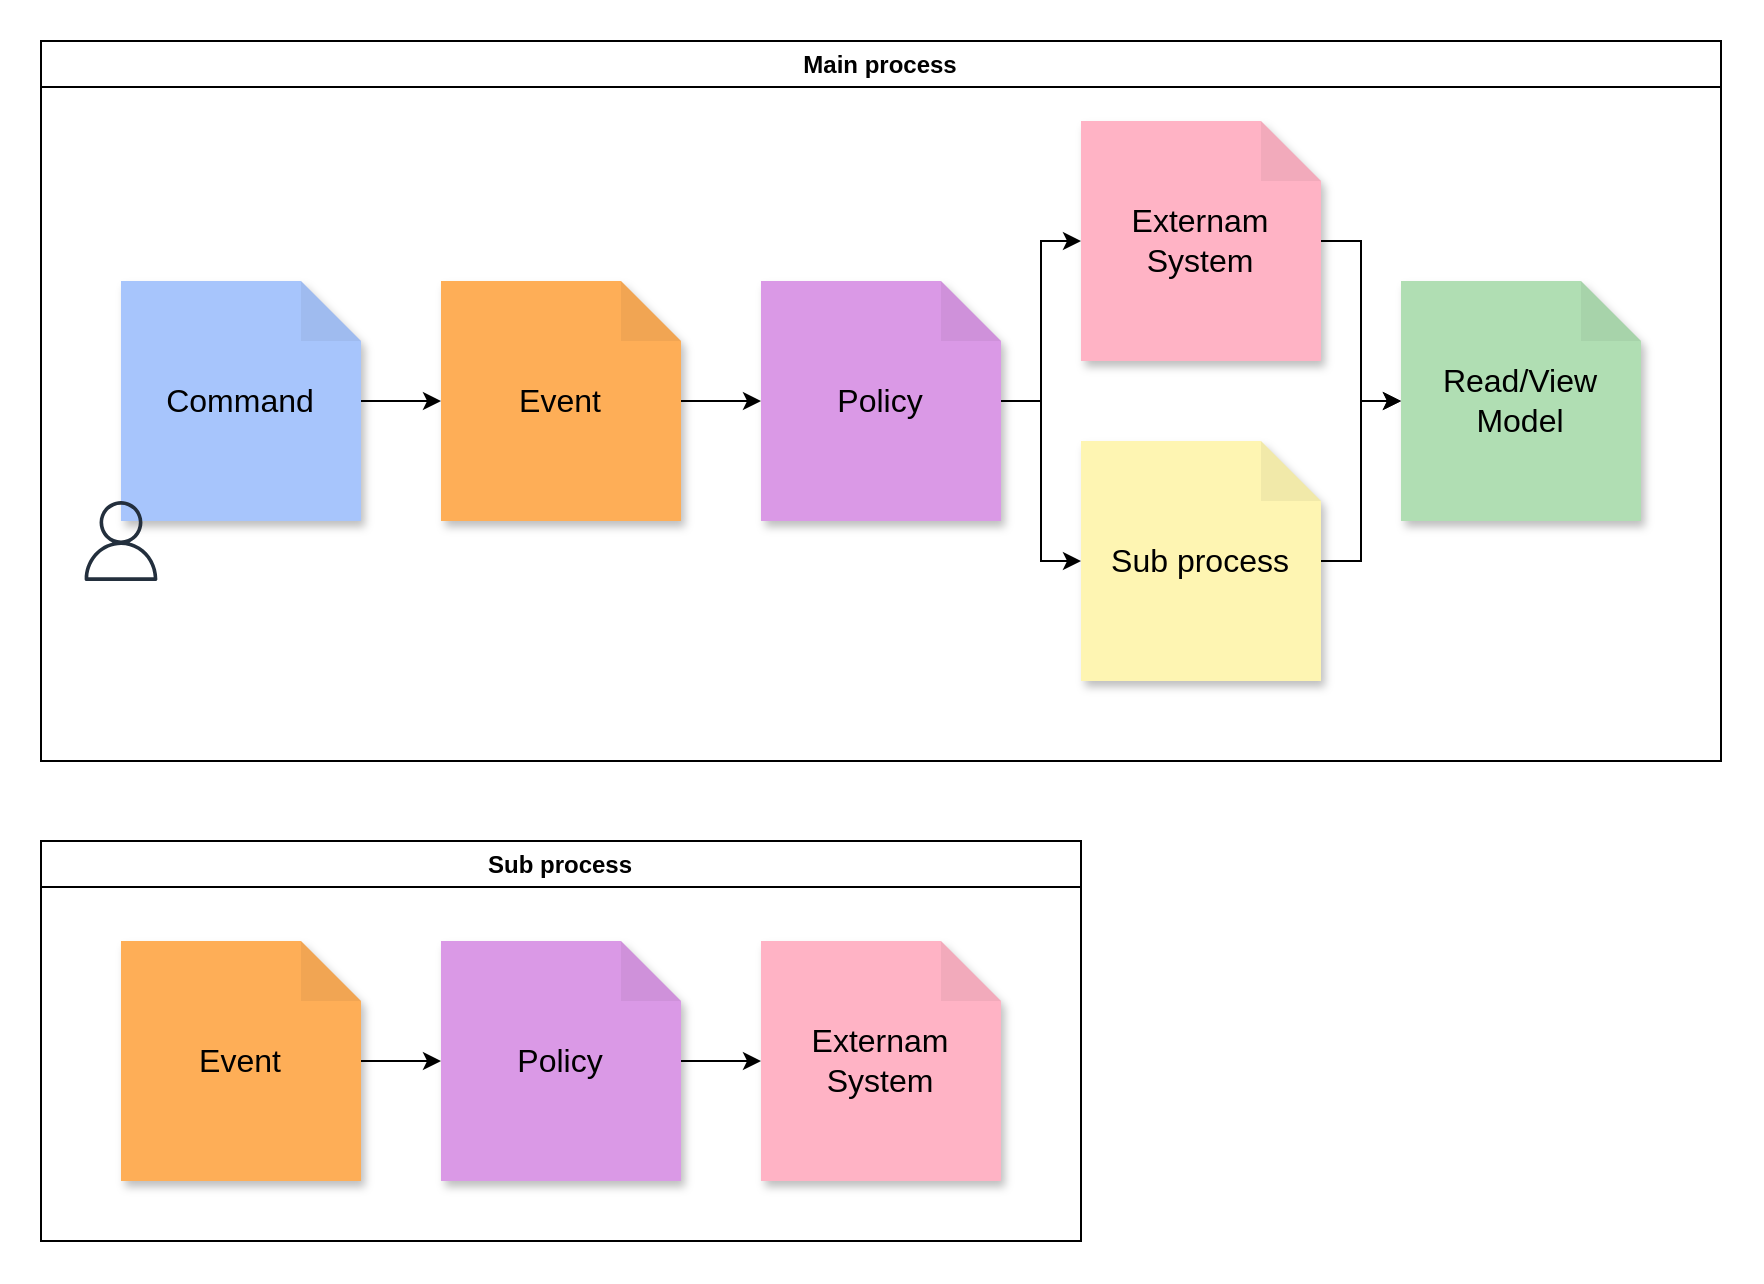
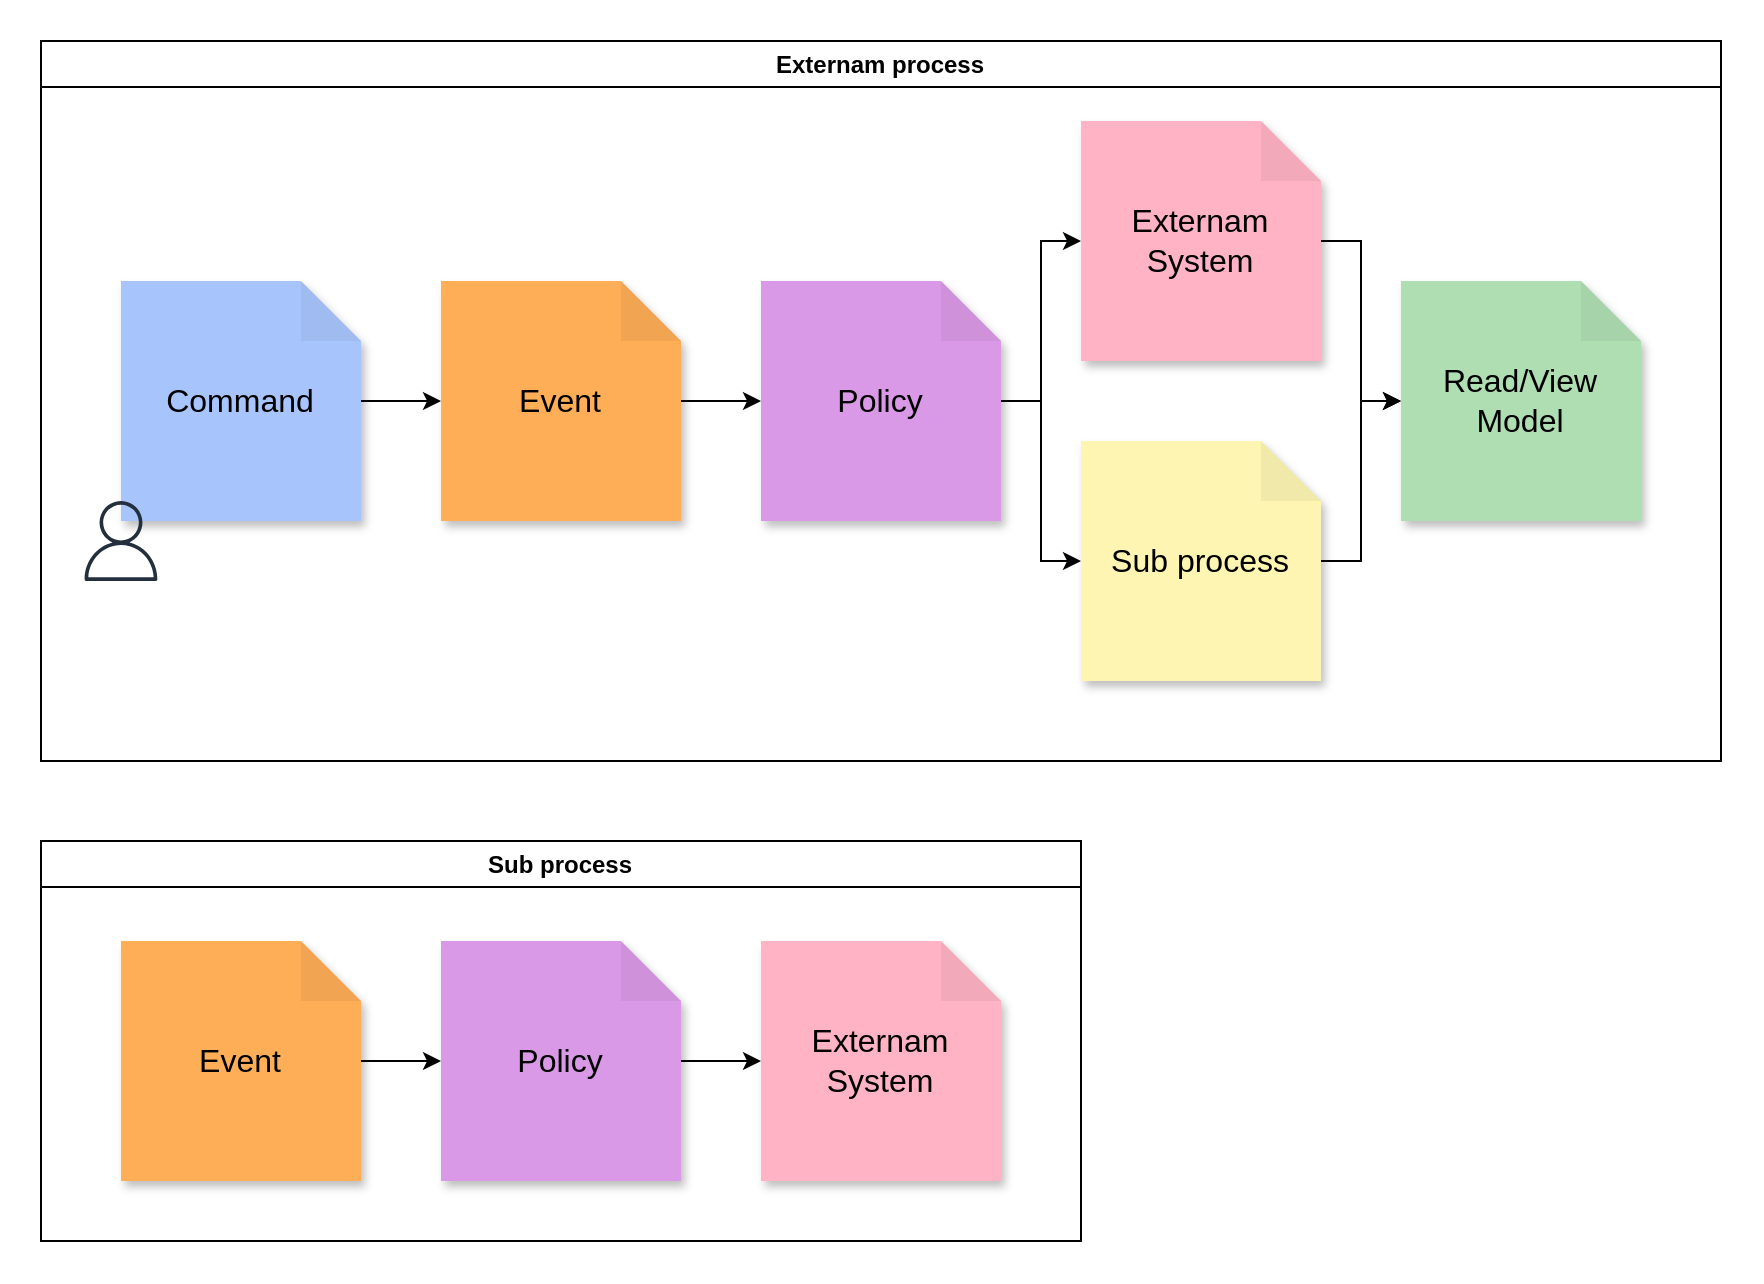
node "Main process": label "Main process" -> "Externam process"
